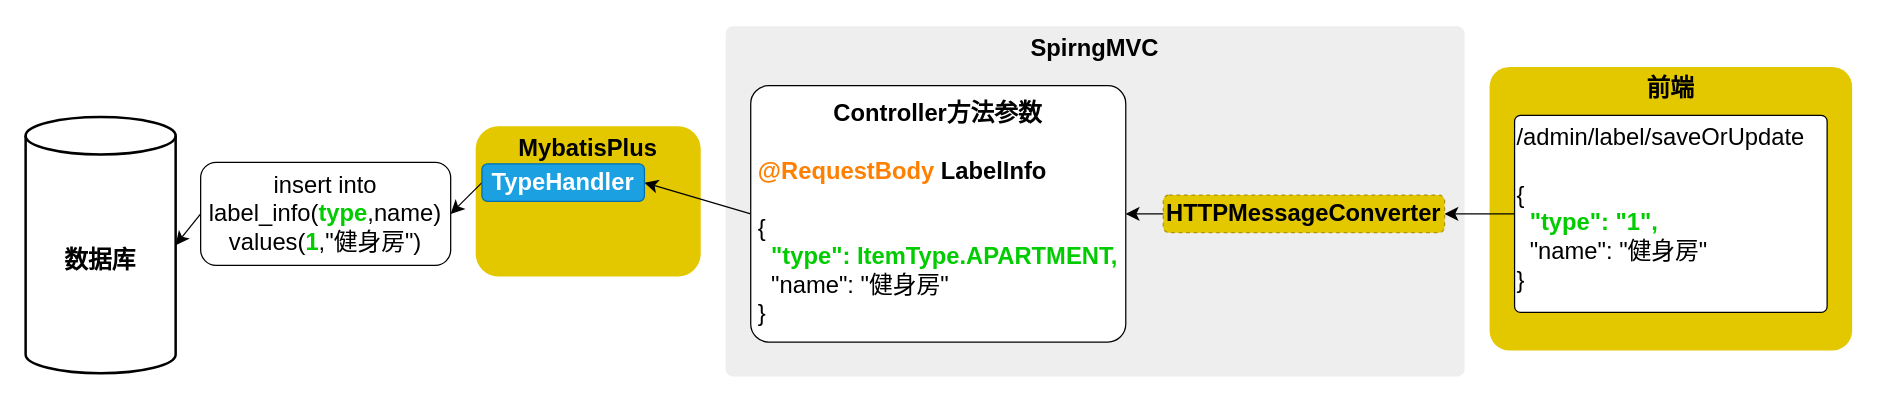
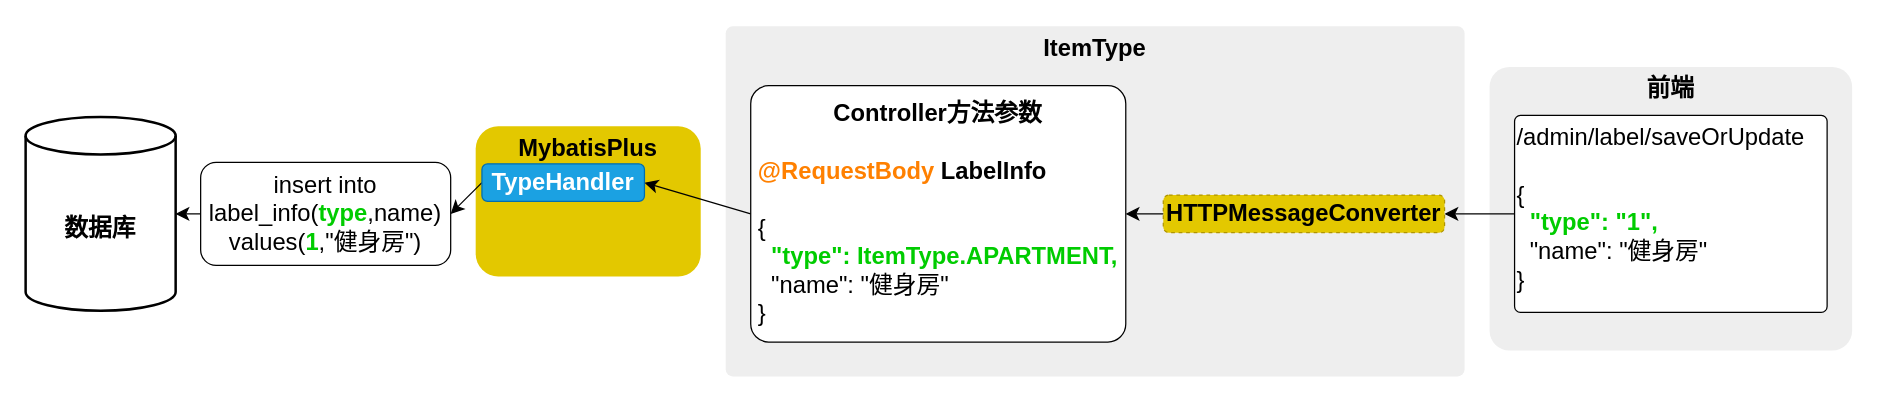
node "SpirngMVC": label "SpirngMVC" -> "ItemType"
node "前端": fillcolor #e3c800 -> #eeeeee
node "数据库": size 150x256 -> 150x194
